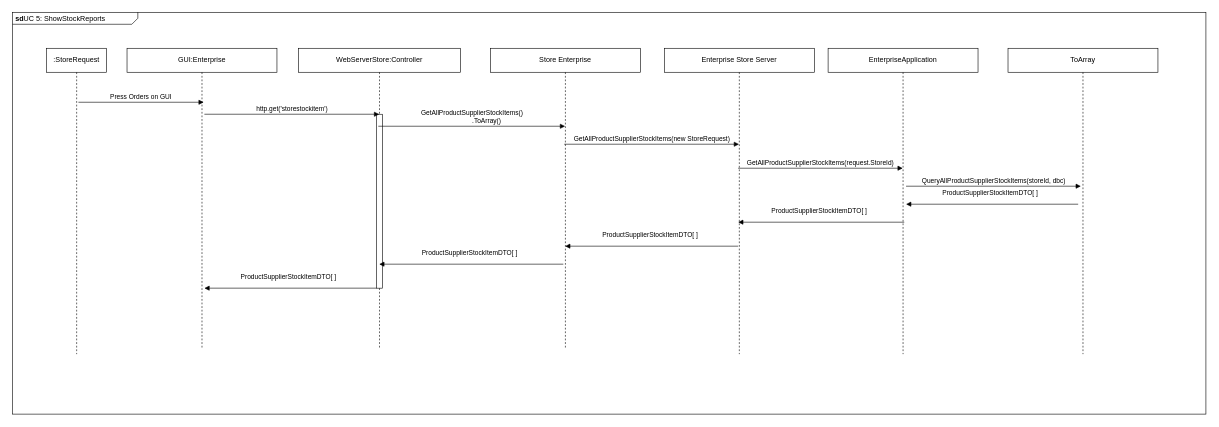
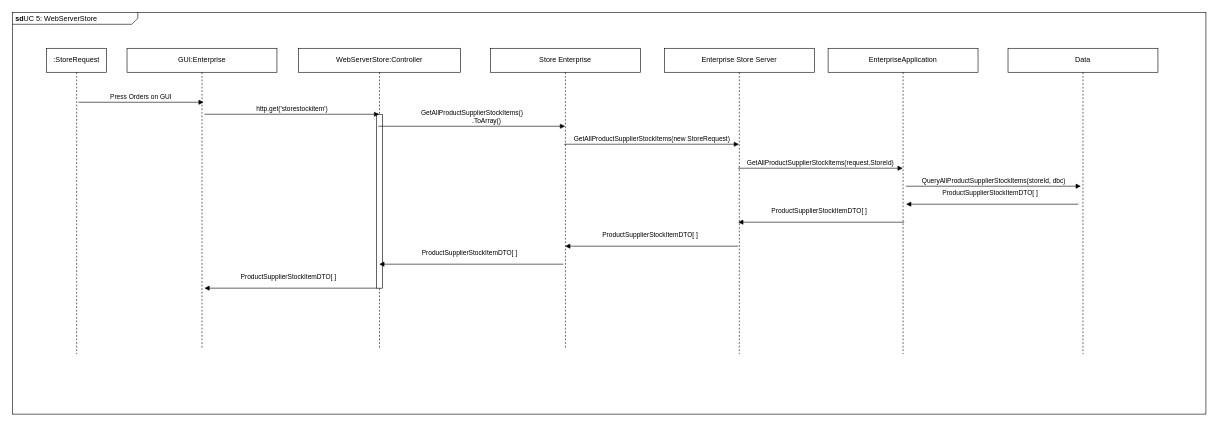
node "sdUC 5: ShowStockReports": label "sdUC 5: ShowStockReports" -> "sdUC 5: WebServerStore"
node "ToArray": label "ToArray" -> "Data"
